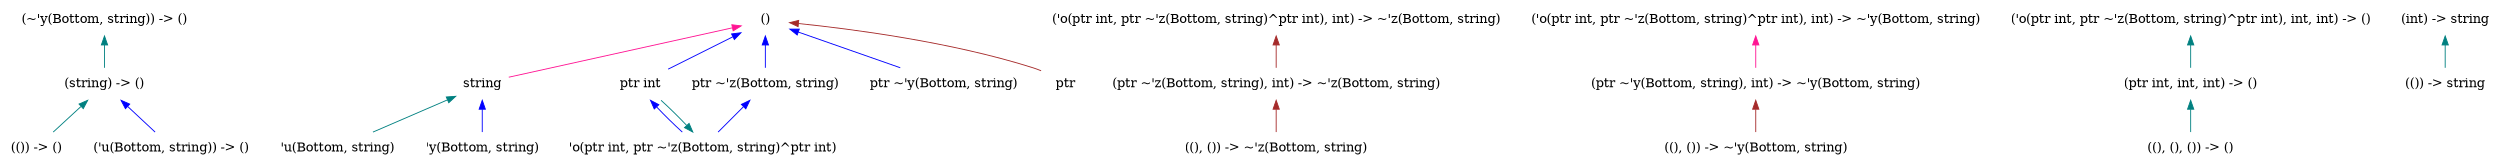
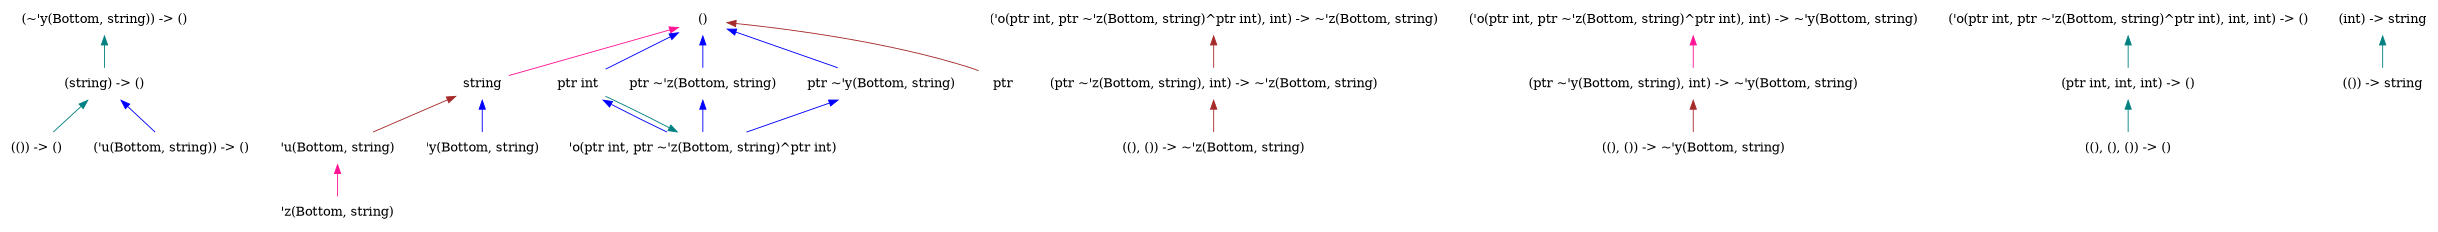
edge "'u(Bottom, string)" -> "string": color teal -> brown
edge "'o(ptr int, ptr ~'z(Bottom, string)^ptr int)" -> "ptr ~'y(Bottom, string)": added
node "'z(Bottom, string)": added
